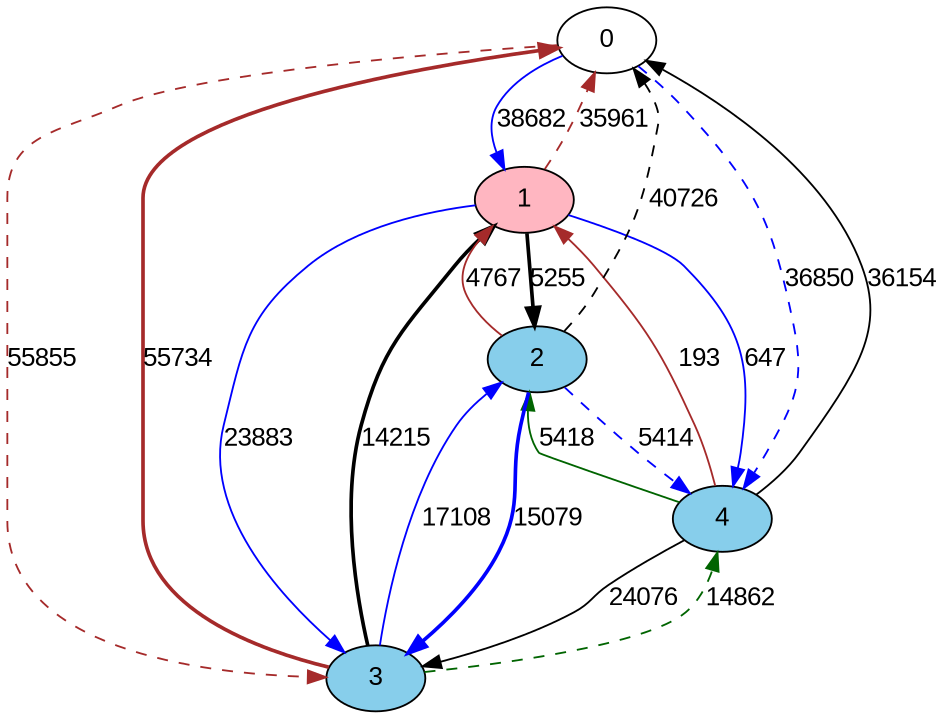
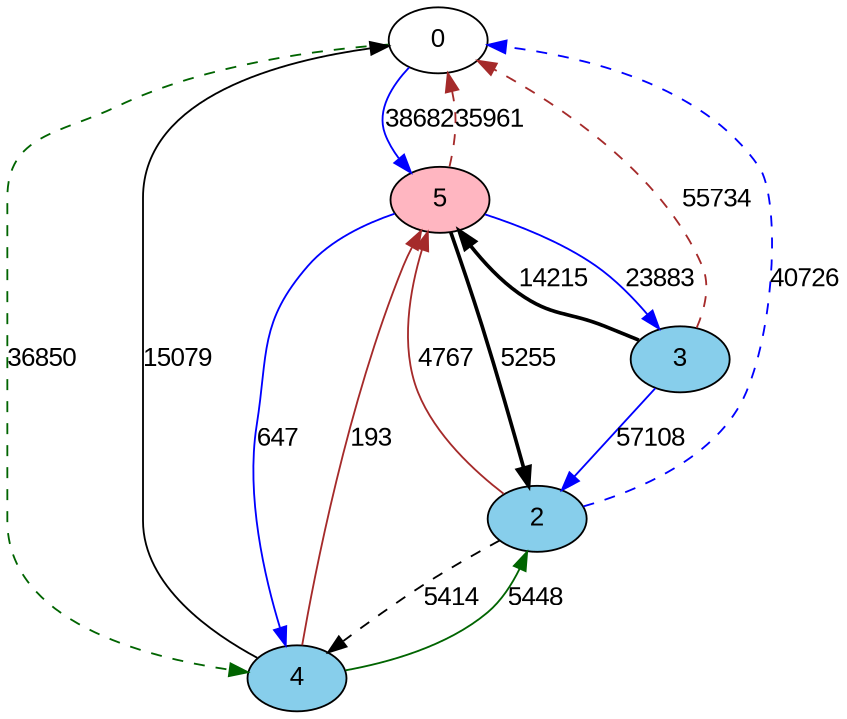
node "1": label "1" -> "5"
edge "2" -> "0": color black -> blue
edge "0" -> "3": removed, label "55855"
edge "0" -> "4": color blue -> darkgreen
edge "3" -> "0": style bold -> dashed
edge "4" -> "0": label "36154" -> "15079"
edge "2" -> "4": color blue -> black
edge "4" -> "2": label "5418" -> "5448"
edge "3" -> "2": label "17108" -> "57108"
edge "2" -> "3": removed, label "15079"
edge "4" -> "3": removed, label "24076"
edge "3" -> "4": removed, label "14862"
